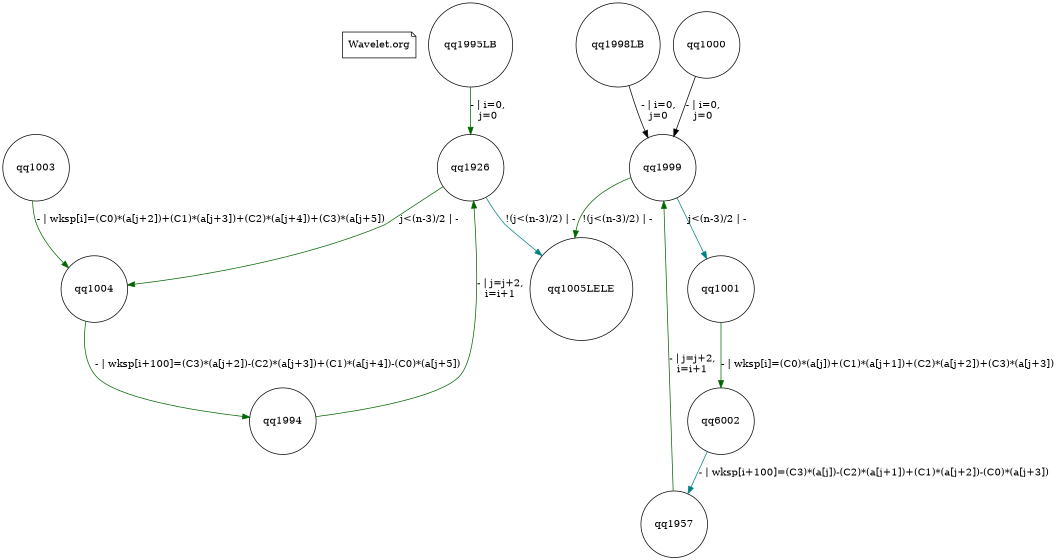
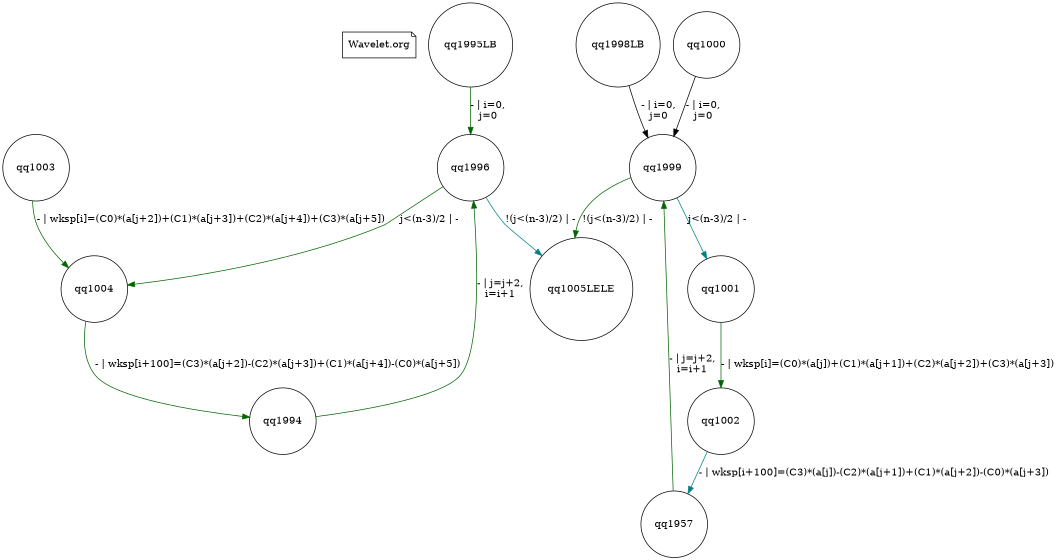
node "qq1926": label "qq1926" -> "qq1996"
node "qq6002": label "qq6002" -> "qq1002"
